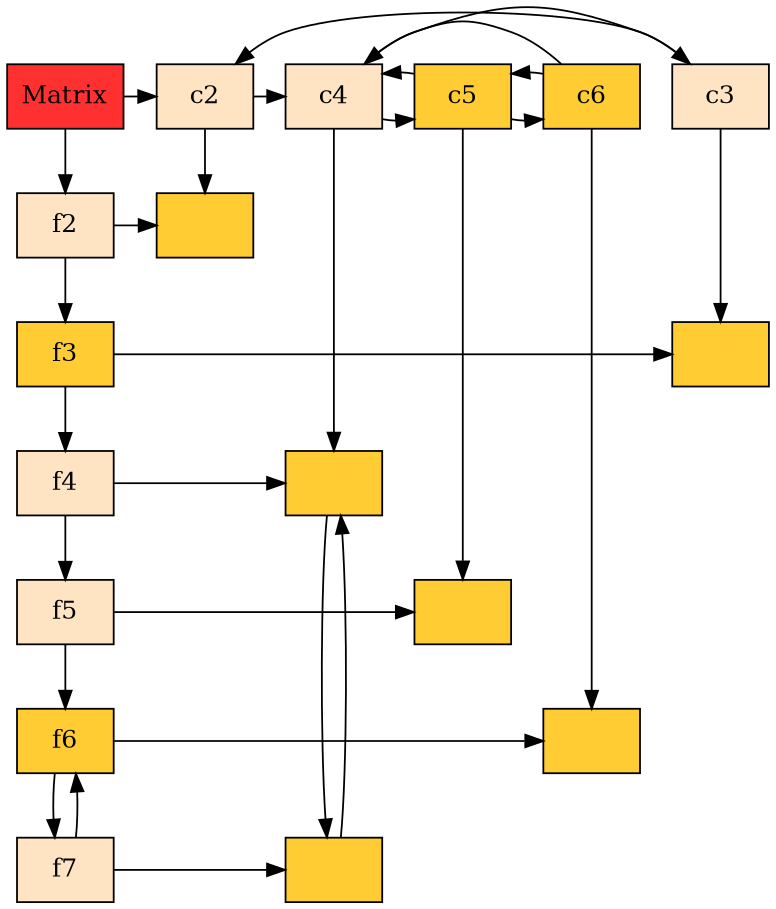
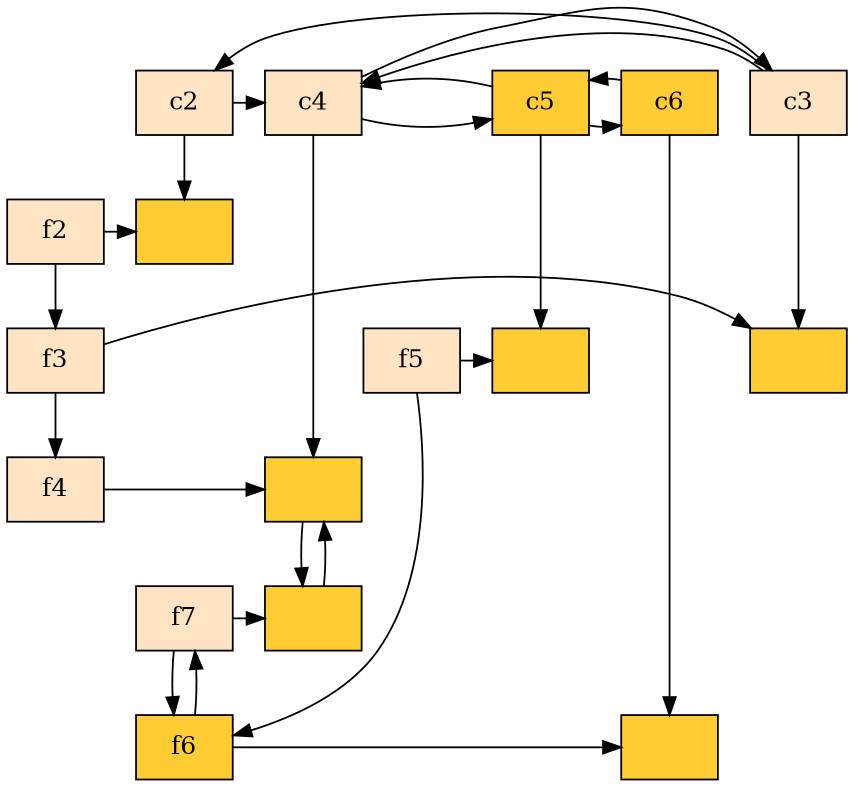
edge "c6" -> "c4": now "c3" -> "c4"
node "Matrix": removed
node "f3": fillcolor #ffcc33 -> bisque1
edge "f4" -> "f5": removed
